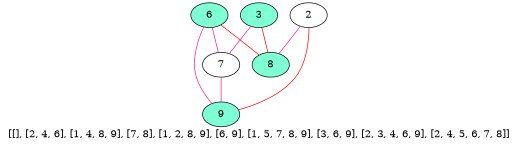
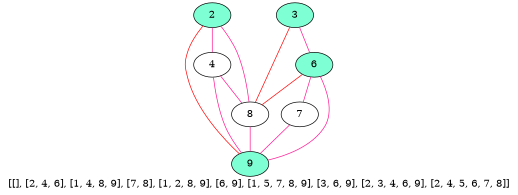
node "2": fillcolor white -> aquamarine
edge "3" -- "7": now "3" -- "6"
node "4": added
node "8": fillcolor aquamarine -> white
edge "8" -- "9": added
